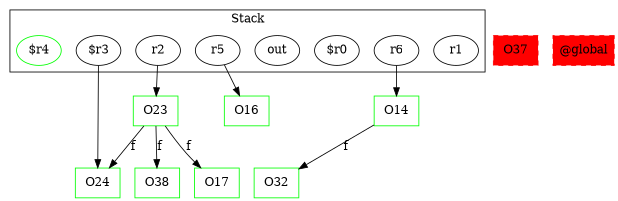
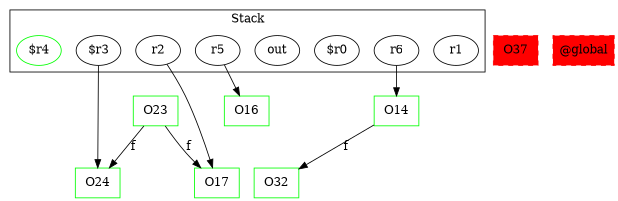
edge "r2" -> "O23": now "r2" -> "O17"
node "O38": removed
